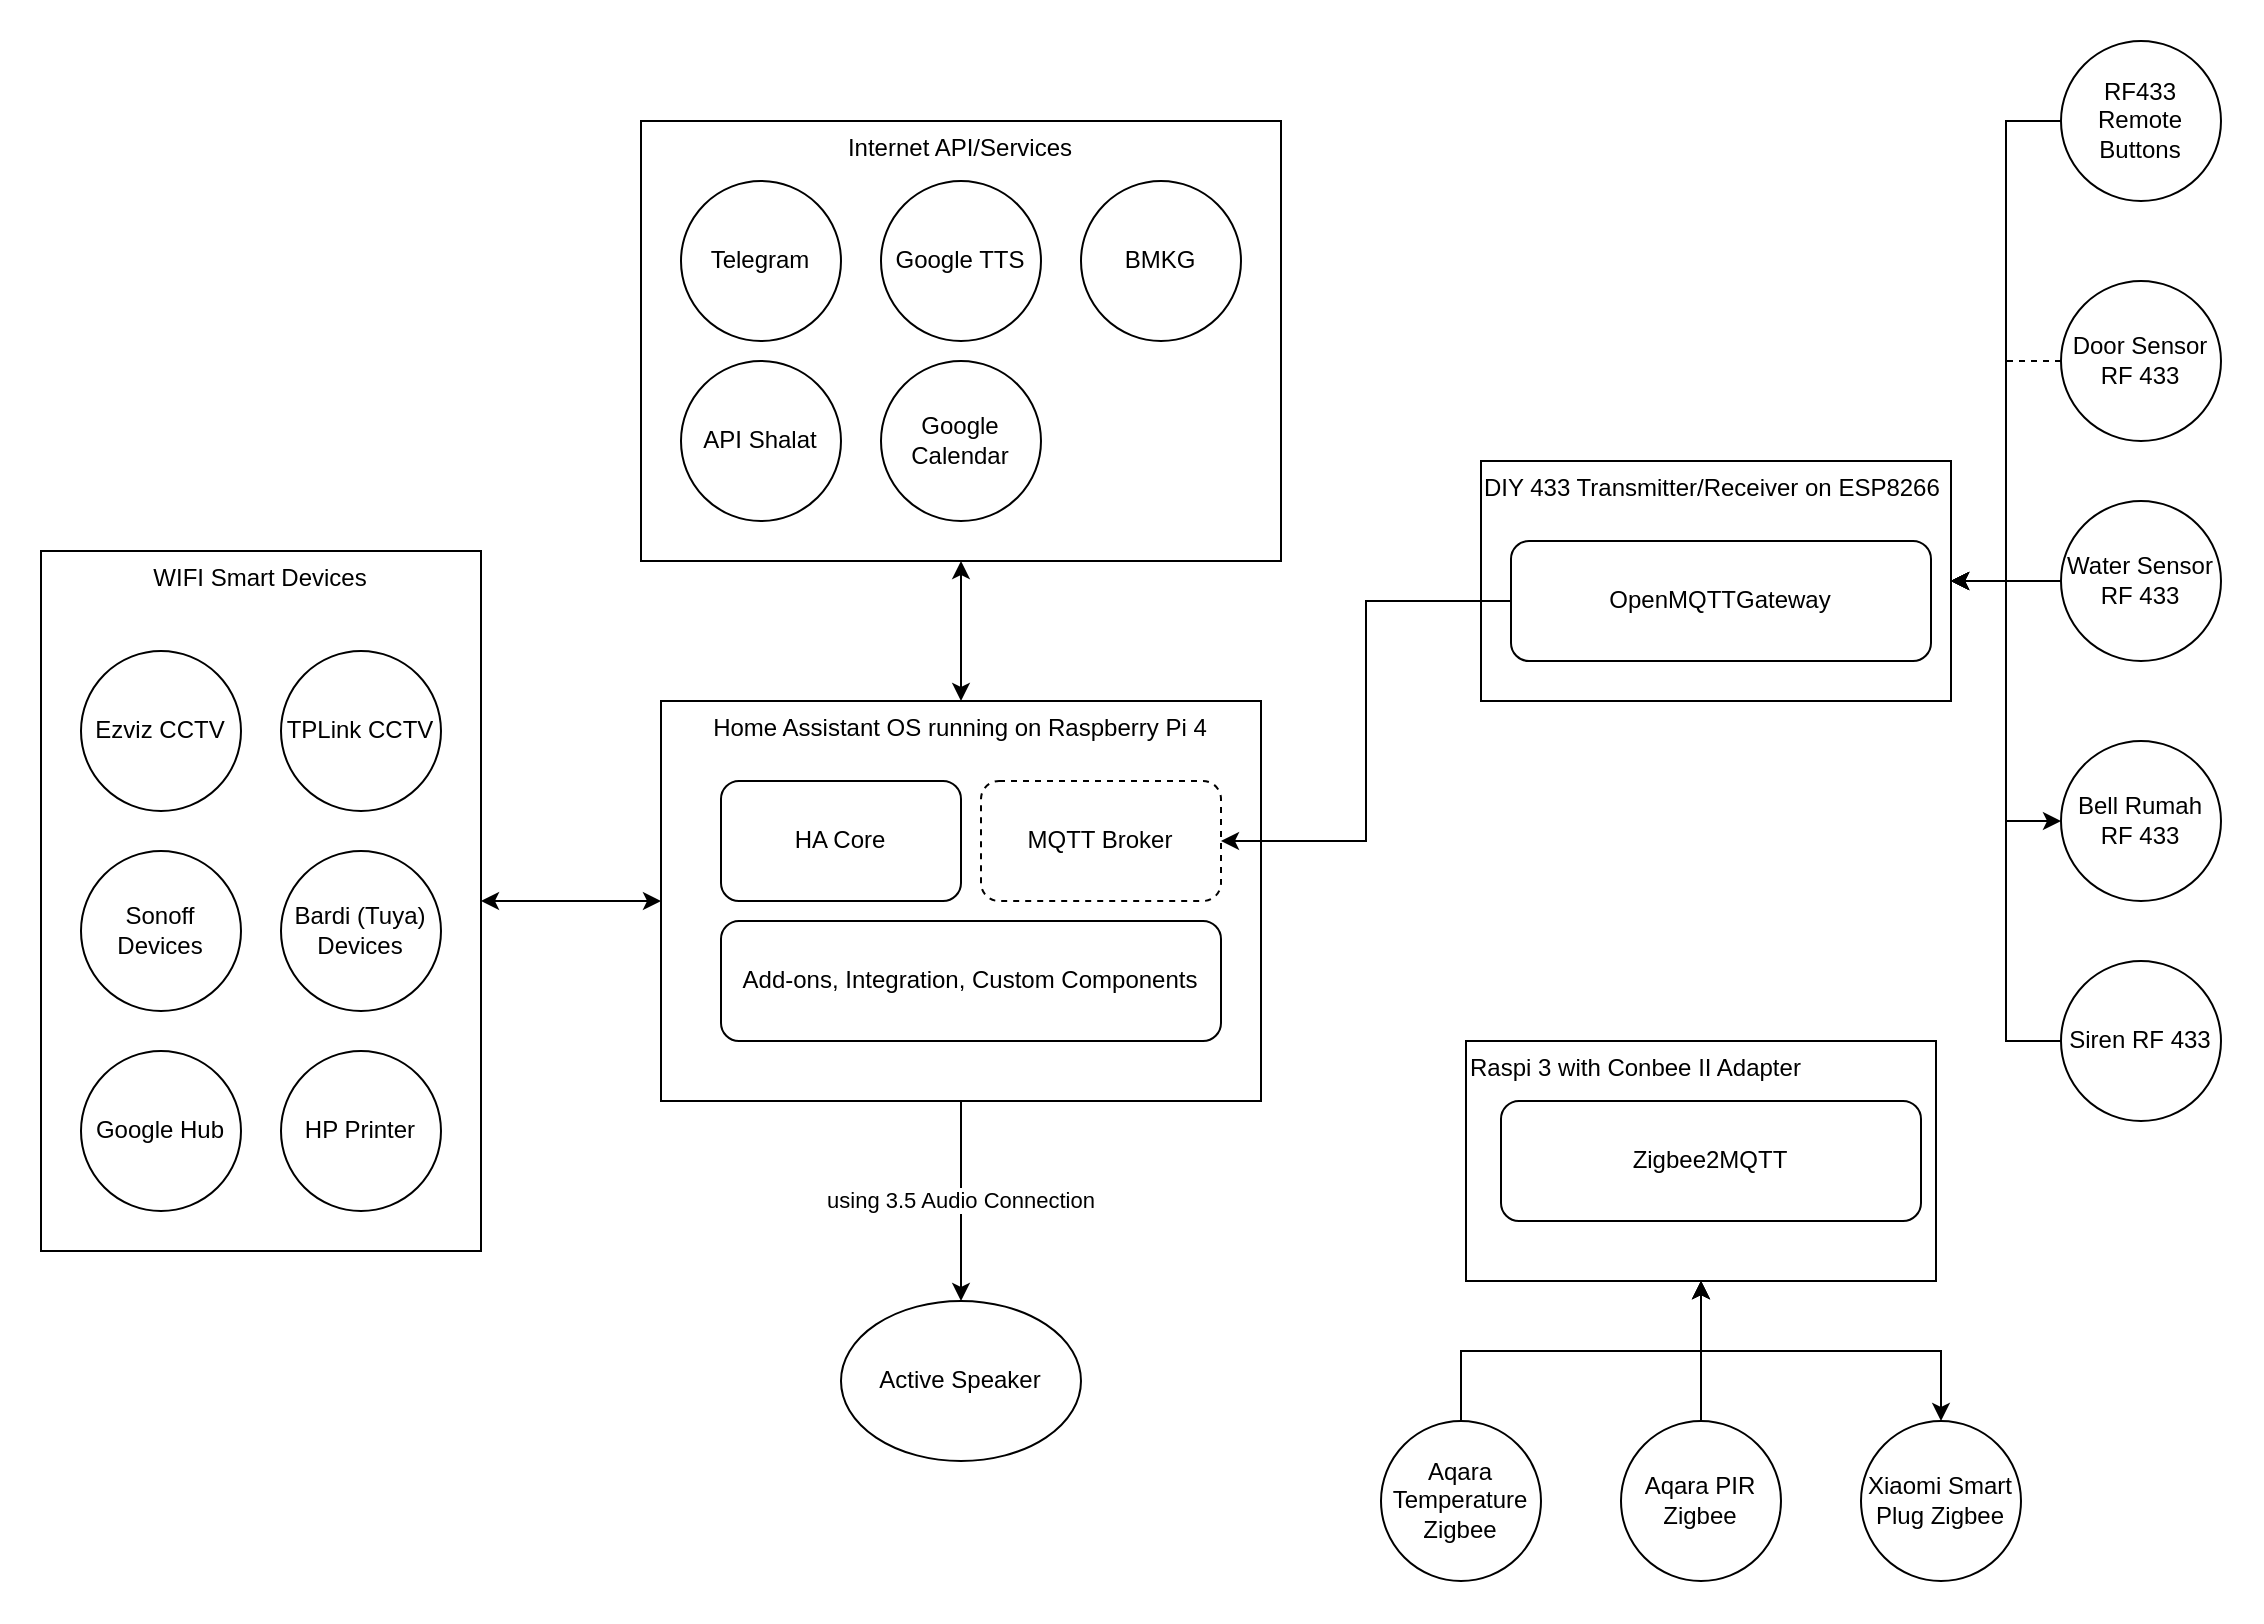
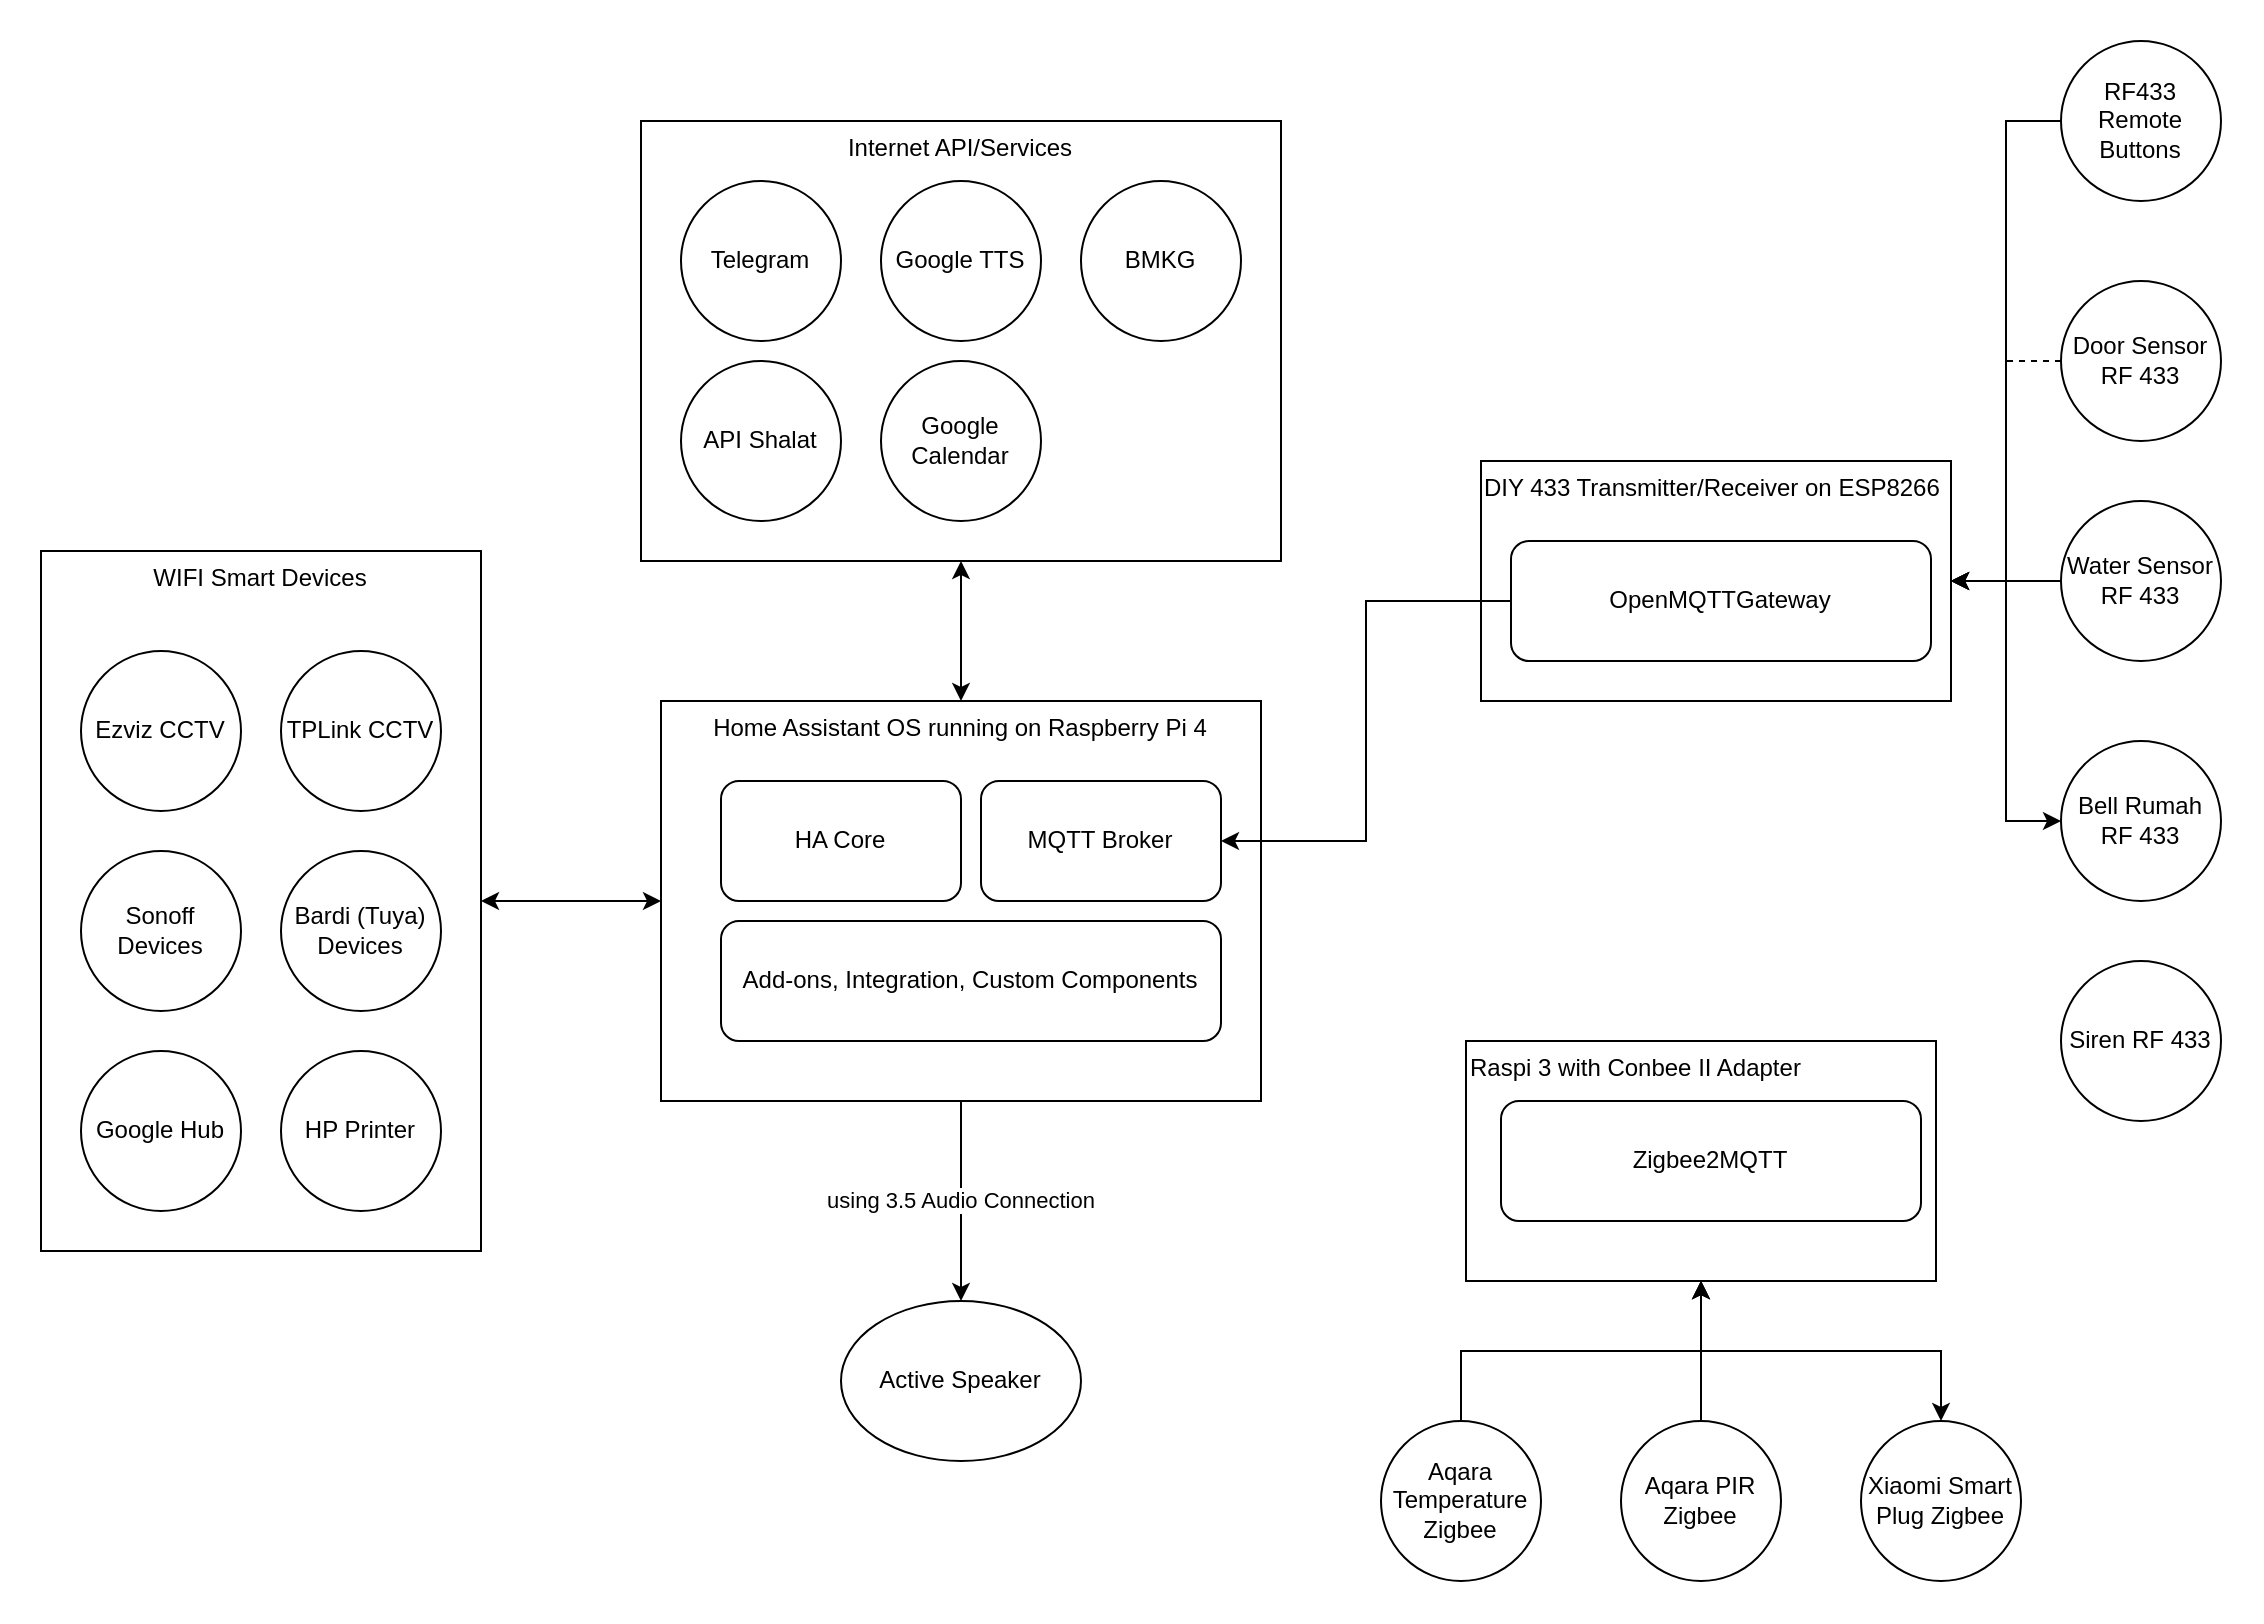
node "MQTT Broker": style dashed -> solid
edge "Siren RF 433" -> "DIY 433 Transmitter/Receiver on ESP8266": removed
